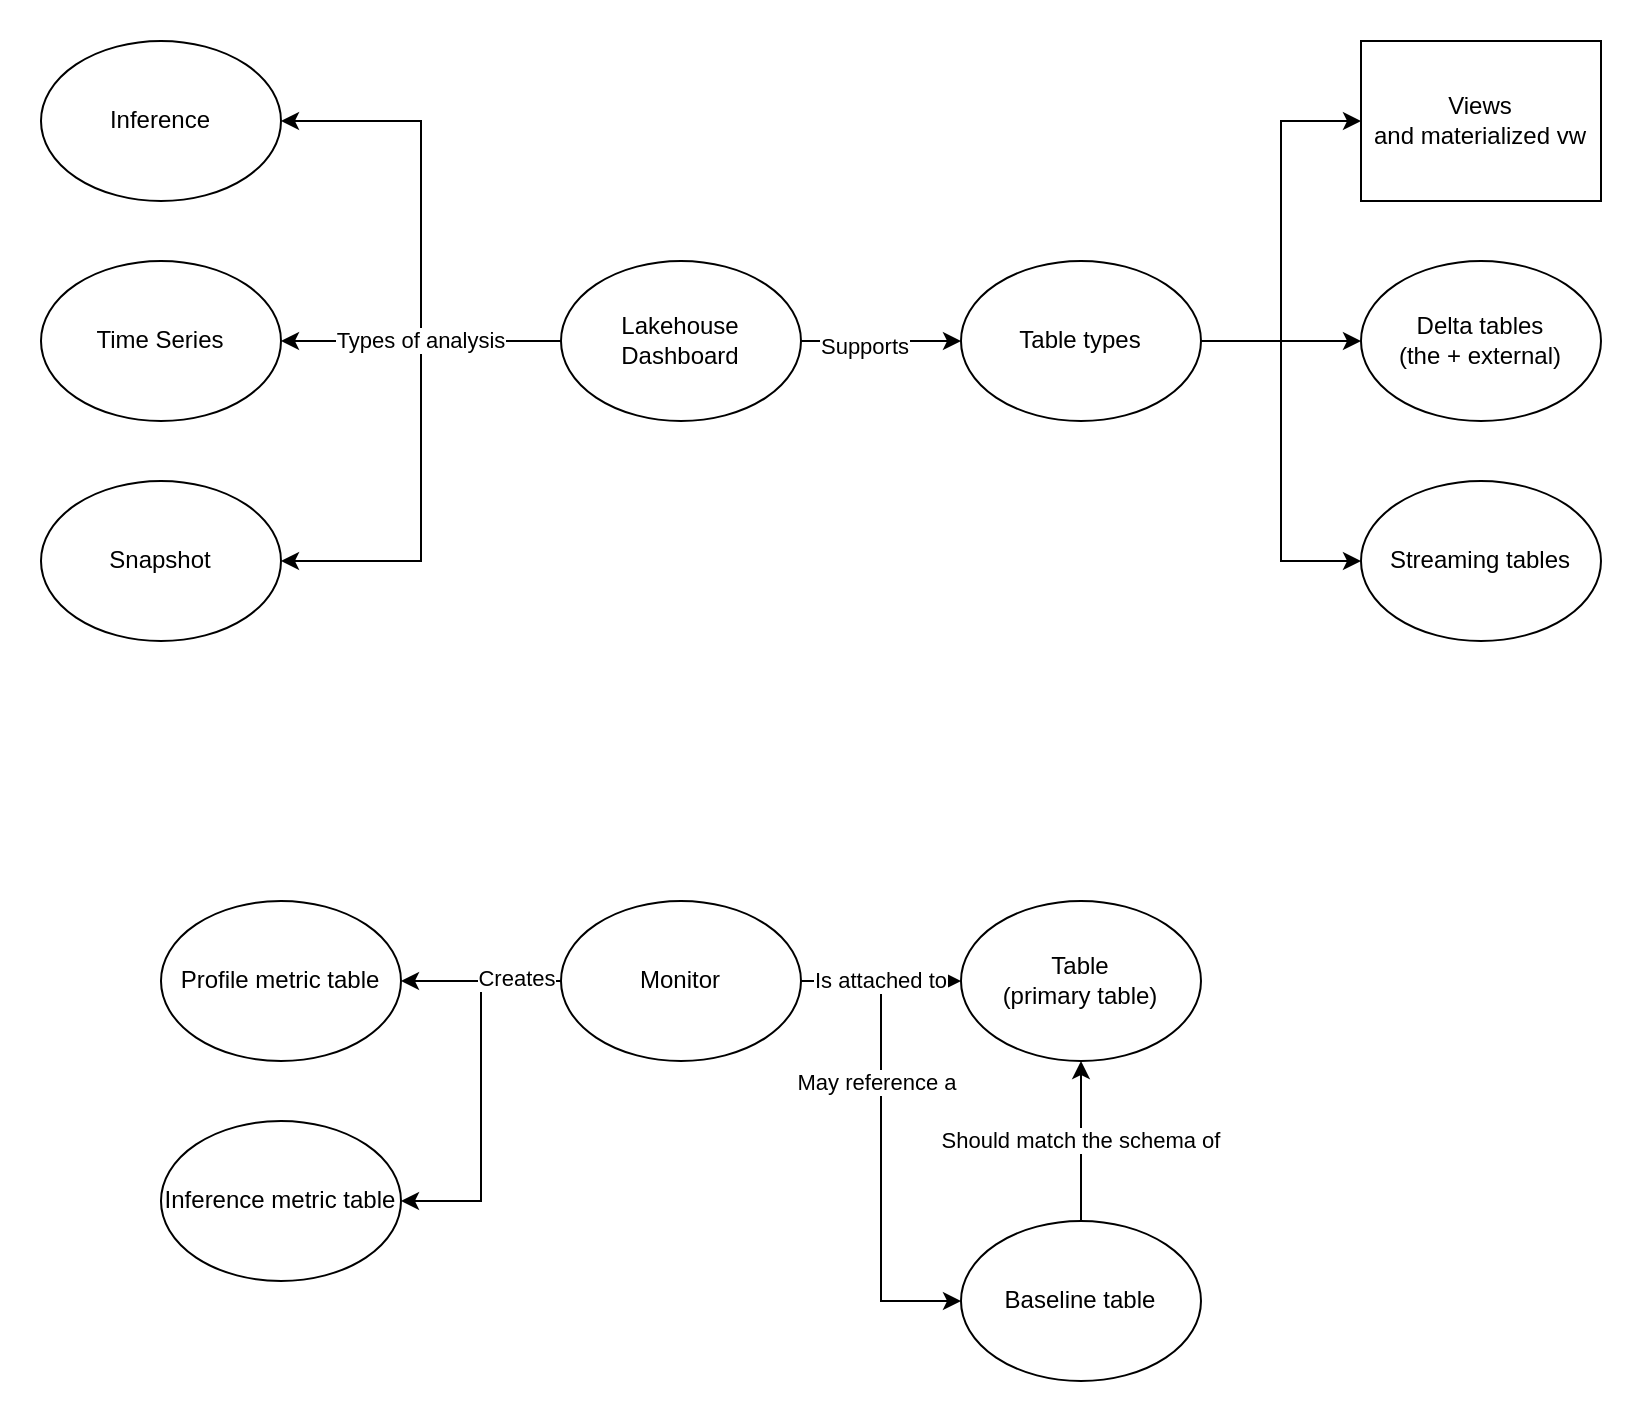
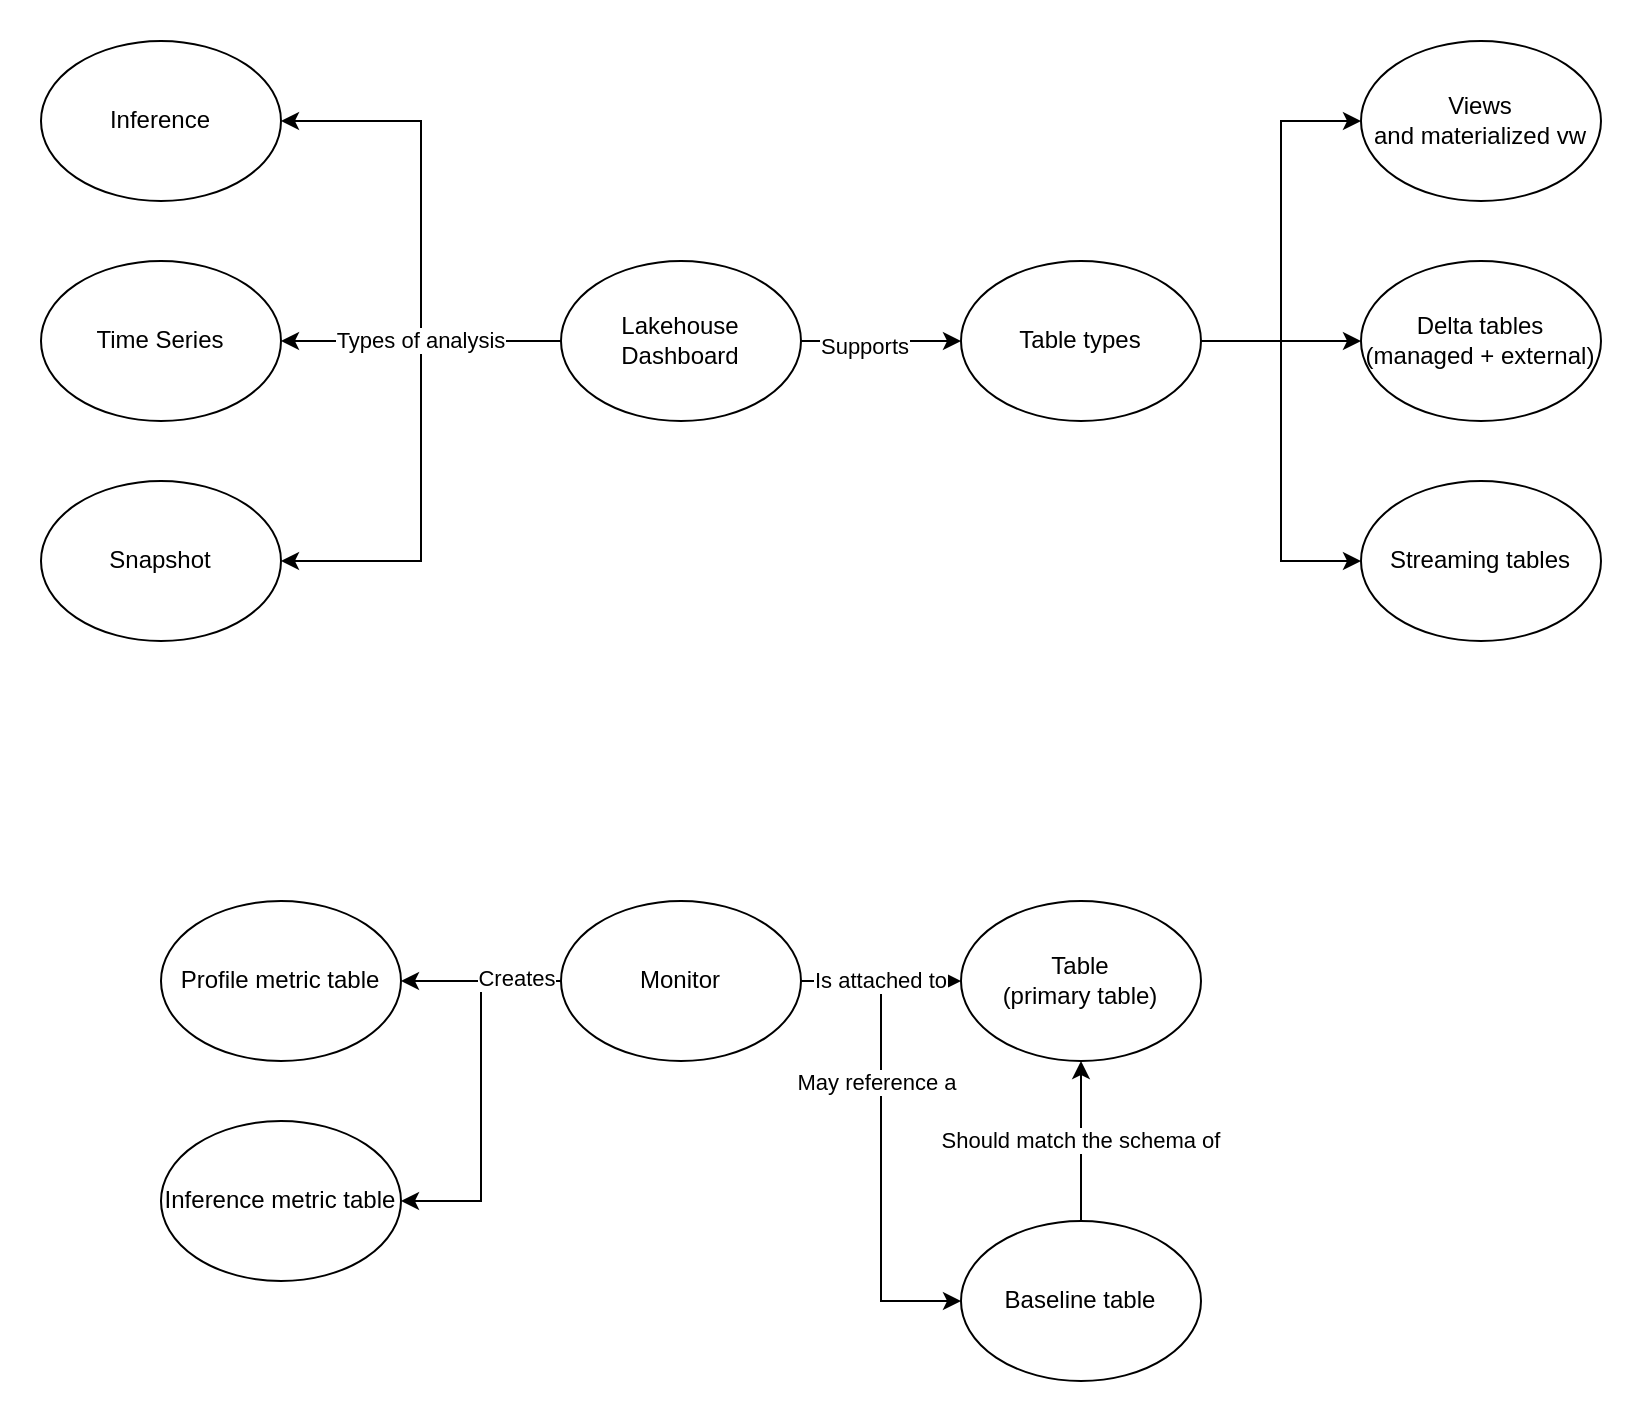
node "Views and materialized vw": shape rectangle -> ellipse
node "Delta tables (the + external)": label "Delta tables (the + external)" -> "Delta tables (managed + external)"
